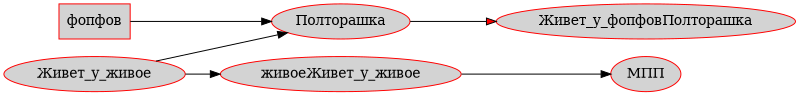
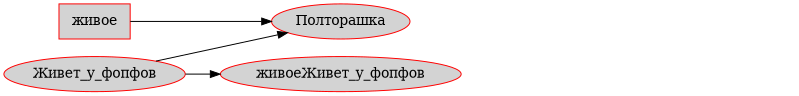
node "фопфов": label "фопфов" -> "живое"
node "Живет_у_фопфовПолторашка": removed
node "Живет_у_живое": label "Живет_у_живое" -> "Живет_у_фопфов"
node "живоеЖивет_у_живое": label "живоеЖивет_у_живое" -> "живоеЖивет_у_фопфов"
node "МПП": removed
